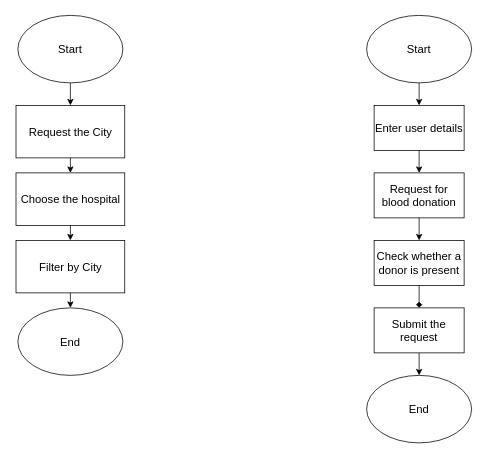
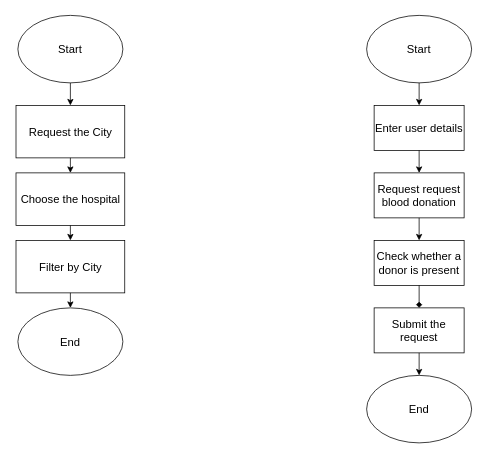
node "Request for blood donation": label "Request for blood donation" -> "Request request blood donation"
